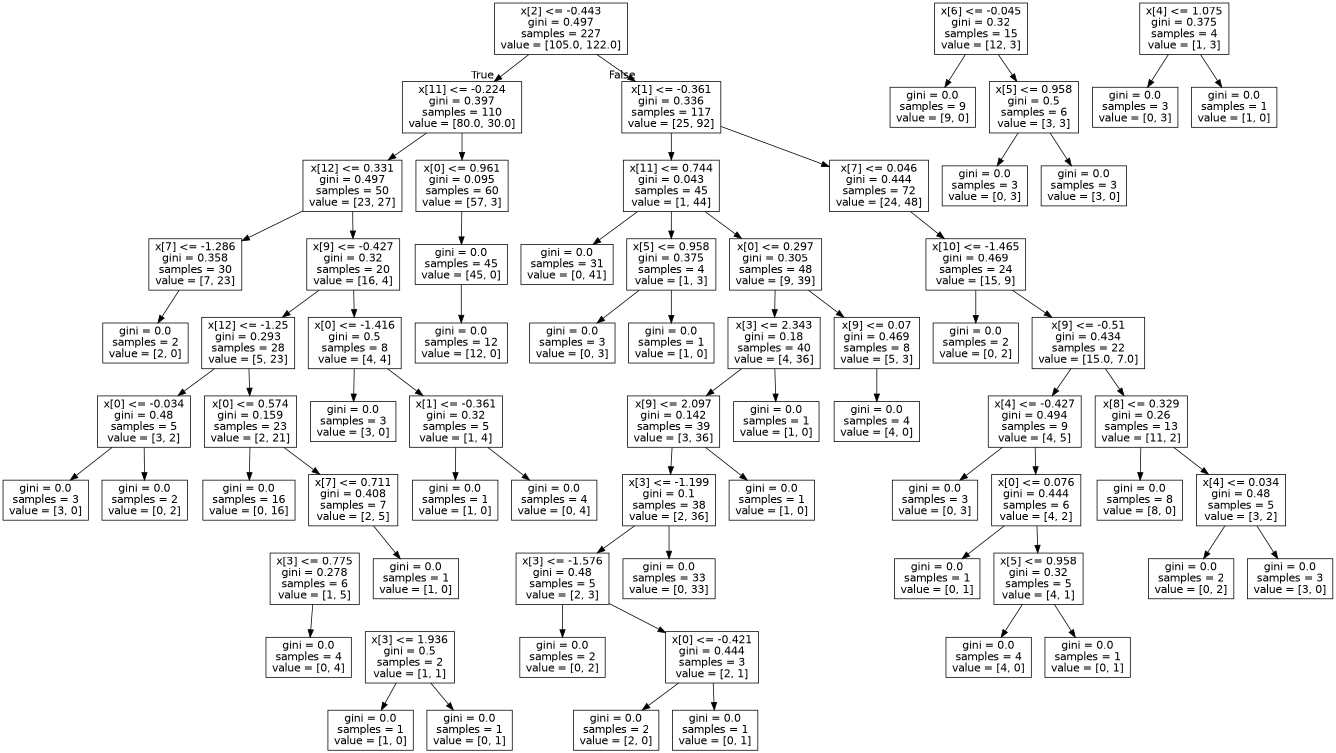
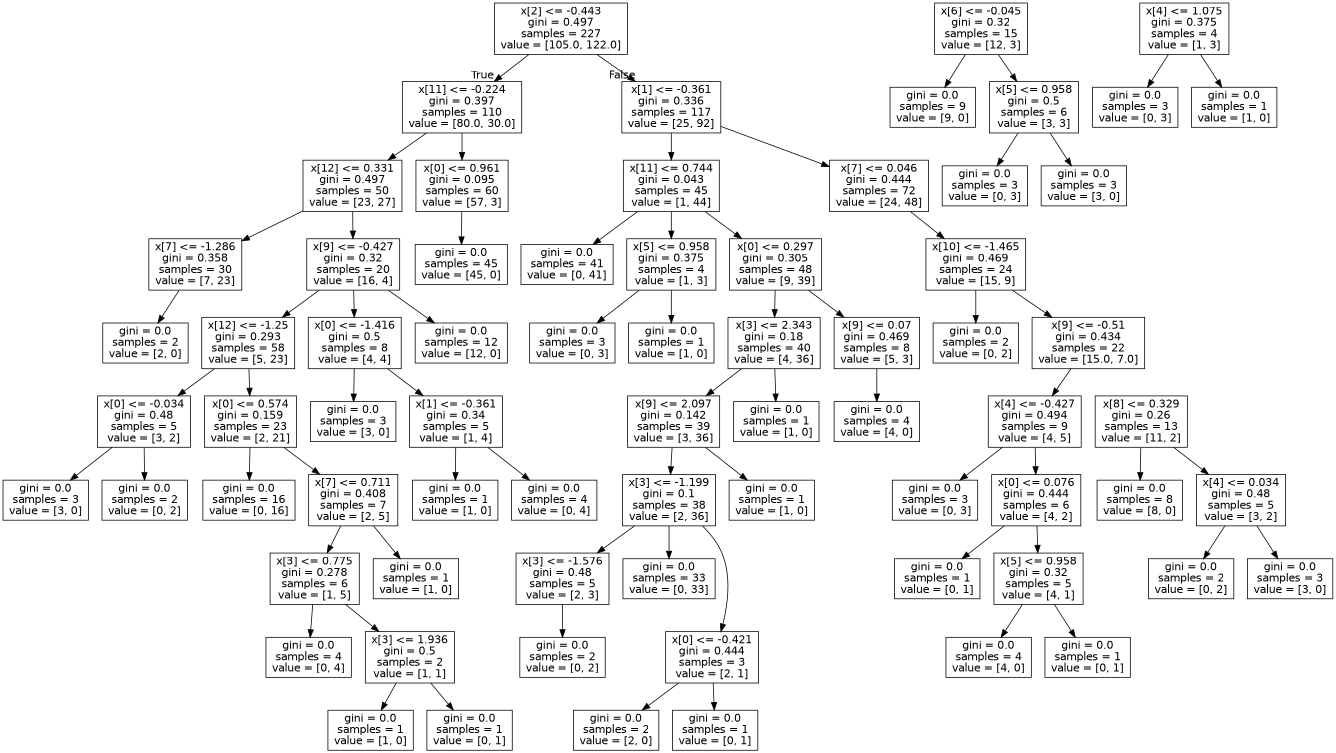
node "gini = 0.0 samples = 31 value = [0, 41]": label "gini = 0.0 samples = 31 value = [0, 41]" -> "gini = 0.0 samples = 41 value = [0, 41]"
edge "gini = 0.0 samples = 45 value = [45, 0]" -> "gini = 0.0 samples = 12 value = [12, 0]": now "x[9] <= -0.427 gini = 0.32 samples = 20 value = [16, 4]" -> "gini = 0.0 samples = 12 value = [12, 0]"
node "x[12] <= -1.25 gini = 0.293 samples = 28 value = [5, 23]": label "x[12] <= -1.25 gini = 0.293 samples = 28 value = [5, 23]" -> "x[12] <= -1.25 gini = 0.293 samples = 58 value = [5, 23]"
edge "x[9] <= -0.51 gini = 0.434 samples = 22 value = [15.0, 7.0]" -> "x[8] <= 0.329 gini = 0.26 samples = 13 value = [11, 2]": removed
node "x[1] <= -0.361 gini = 0.32 samples = 5 value = [1, 4]": label "x[1] <= -0.361 gini = 0.32 samples = 5 value = [1, 4]" -> "x[1] <= -0.361 gini = 0.34 samples = 5 value = [1, 4]"
edge "x[7] <= 0.711 gini = 0.408 samples = 7 value = [2, 5]" -> "x[3] <= 0.775 gini = 0.278 samples = 6 value = [1, 5]": added
edge "x[3] <= 0.775 gini = 0.278 samples = 6 value = [1, 5]" -> "x[3] <= 1.936 gini = 0.5 samples = 2 value = [1, 1]": added
edge "x[3] <= -1.576 gini = 0.48 samples = 5 value = [2, 3]" -> "x[0] <= -0.421 gini = 0.444 samples = 3 value = [2, 1]": now "x[3] <= -1.199 gini = 0.1 samples = 38 value = [2, 36]" -> "x[0] <= -0.421 gini = 0.444 samples = 3 value = [2, 1]"
